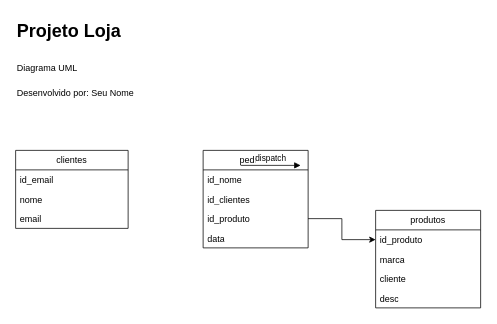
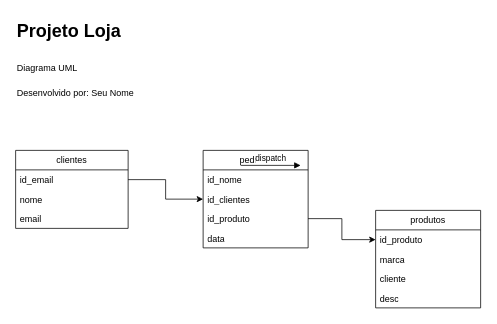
edge "id_email" -> "id_clientes": added
